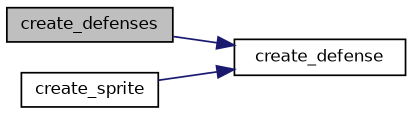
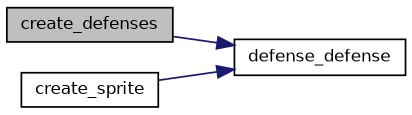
node "create_defense": label "create_defense" -> "defense_defense"
